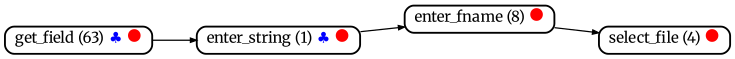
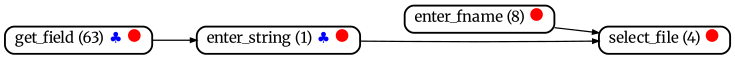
edge "enter_string (1)" -> "enter_fname (8)": now "enter_string (1)" -> "select_file (4)"
